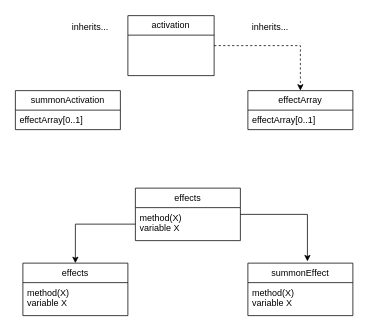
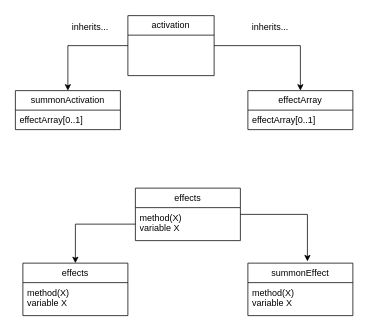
edge "activation" -> "summonActivation": added
edge "activation" -> "effectArray": style dashed -> solid
